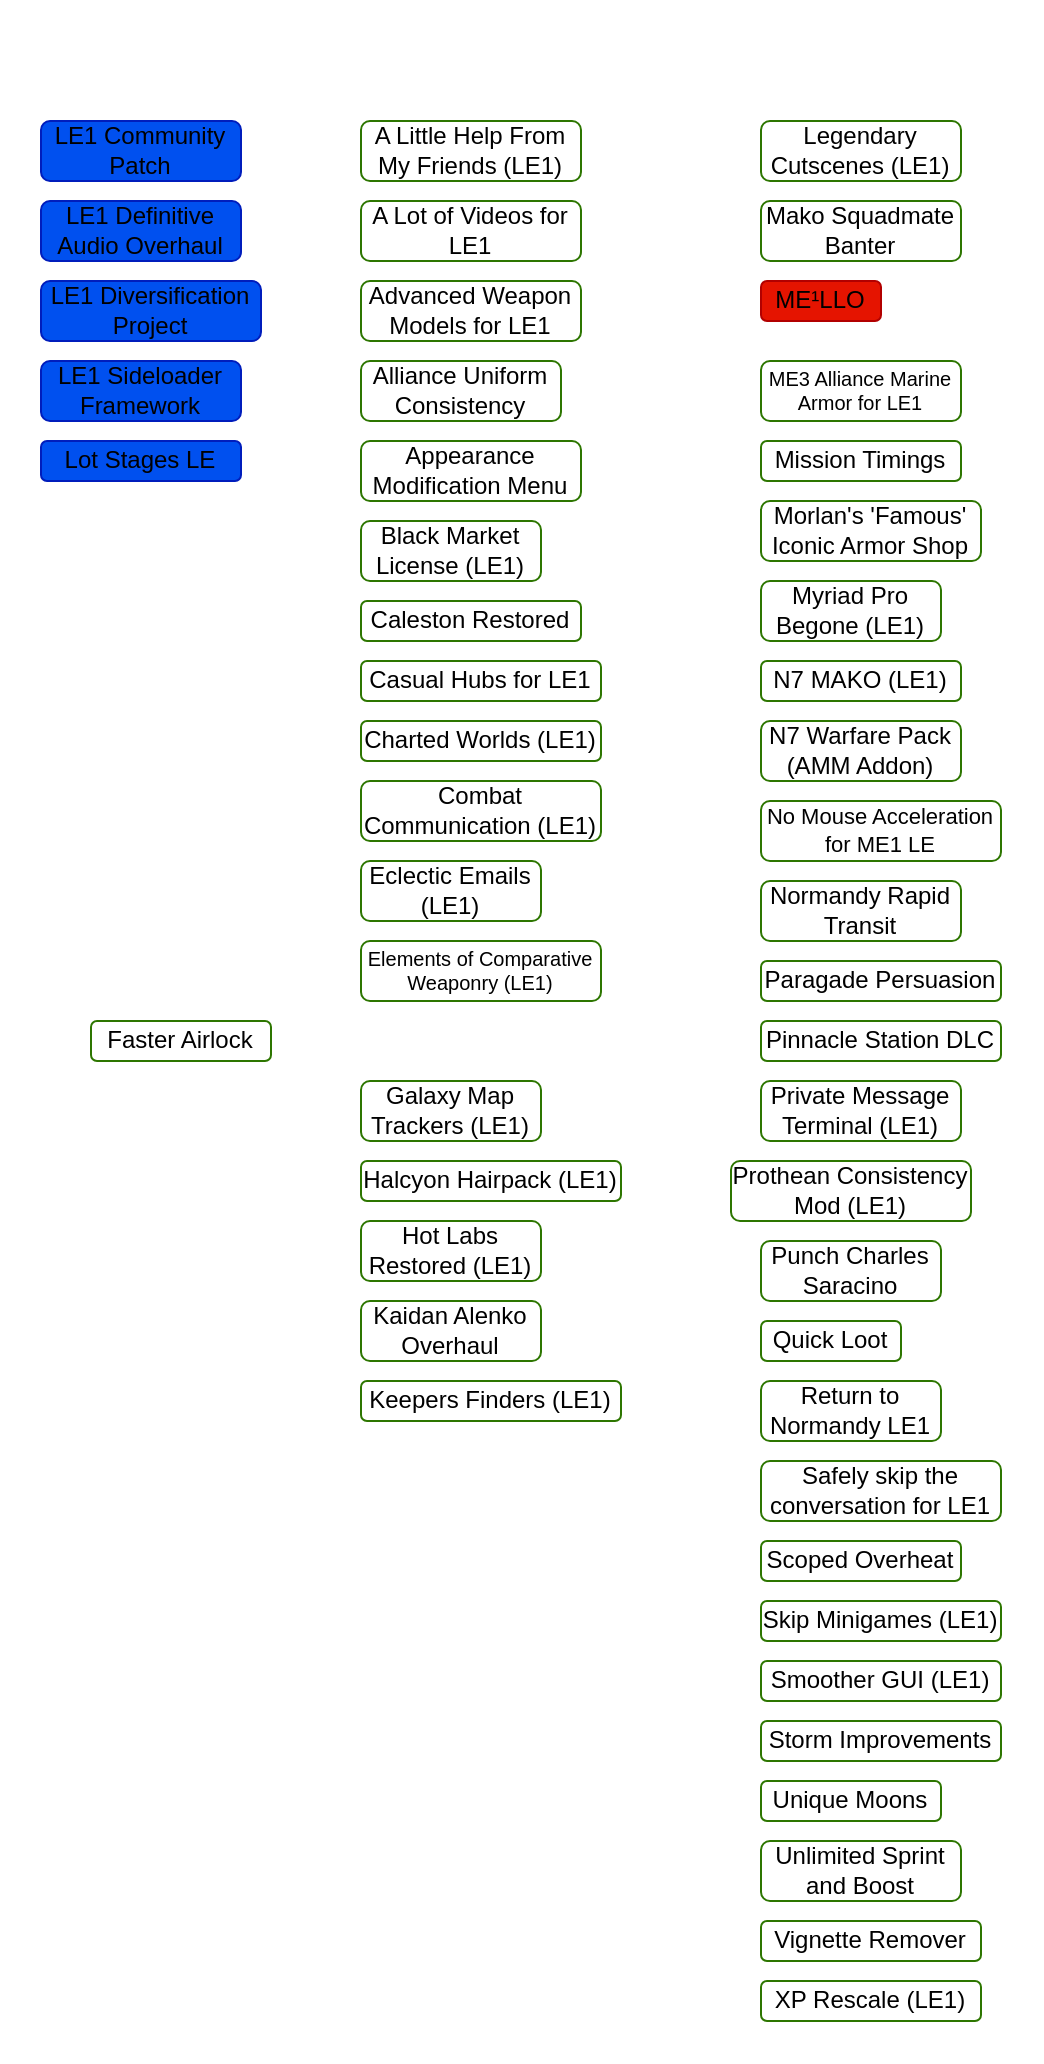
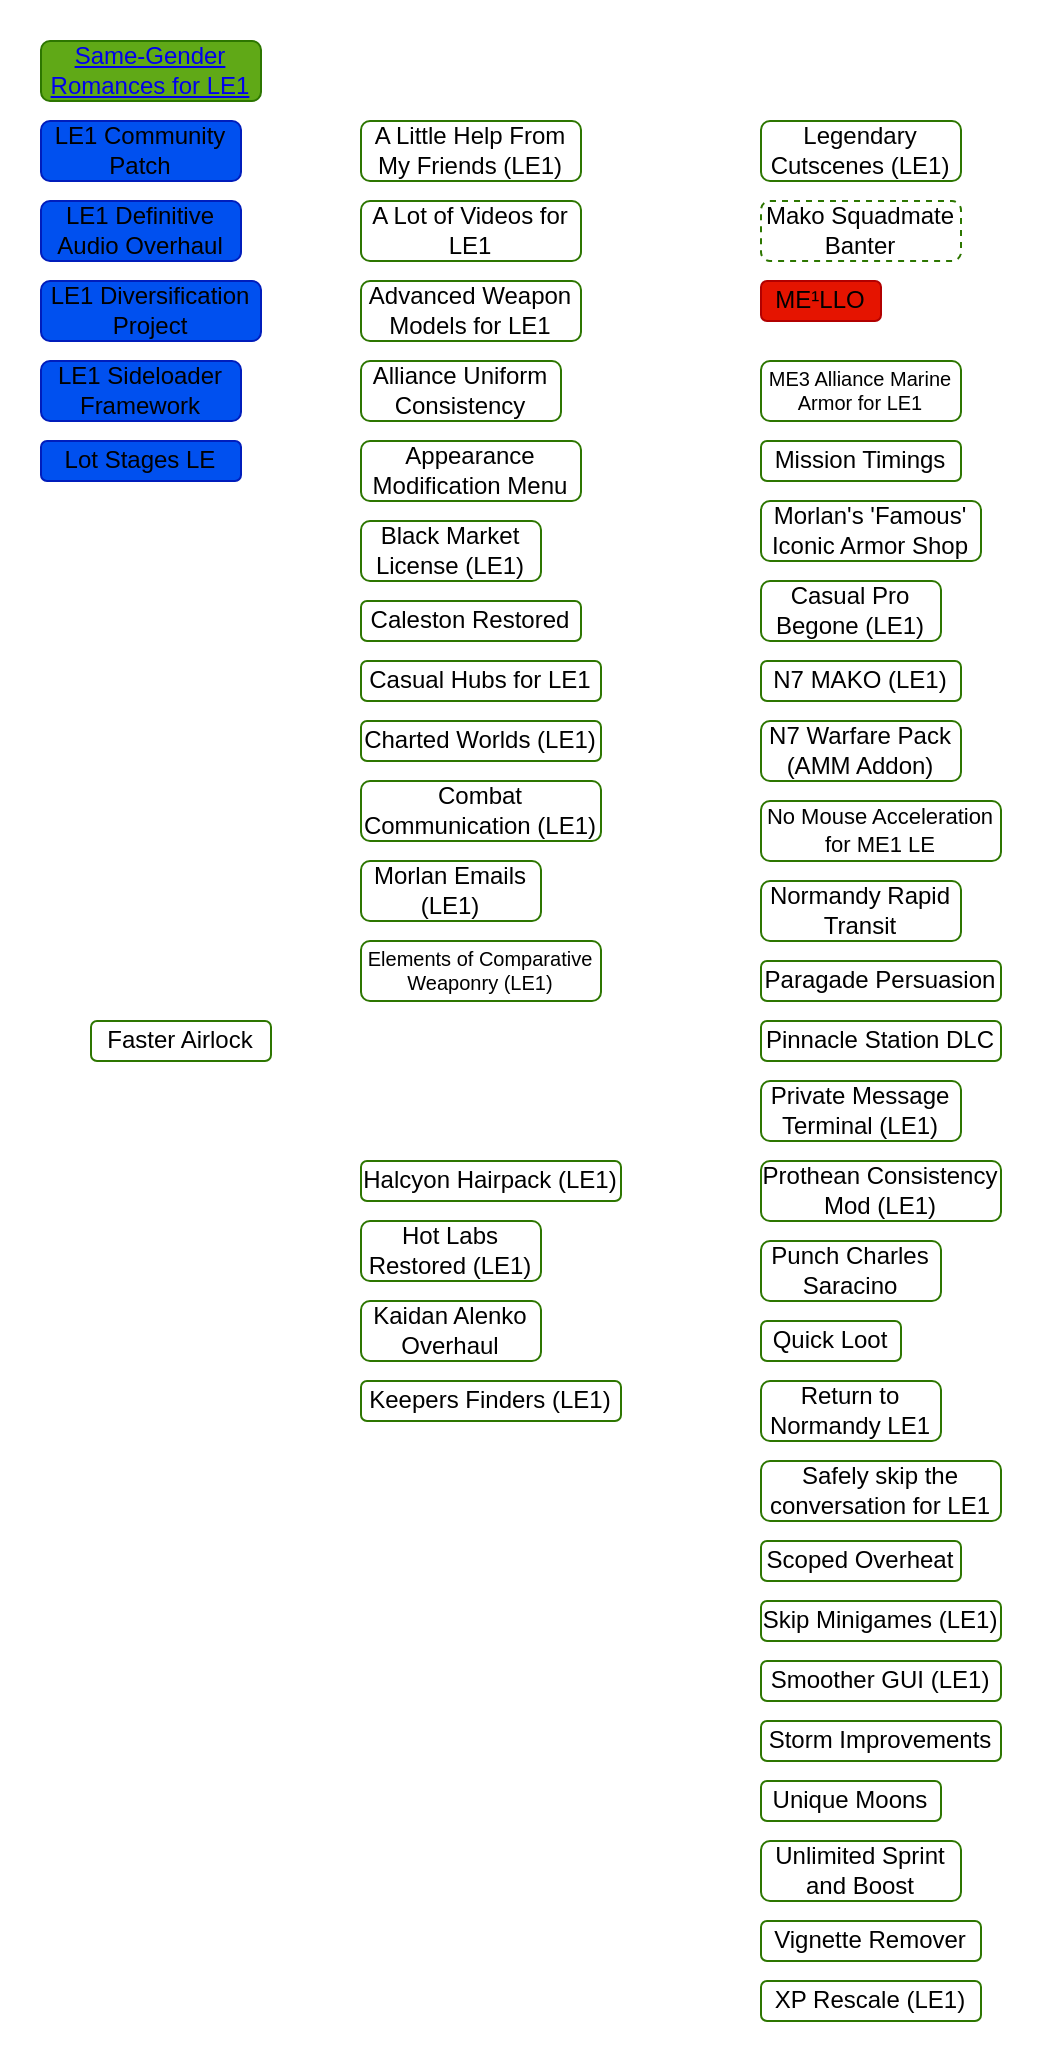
node "Same-Gender Romances for LE1": added
node "Mako Squadmate Banter": style solid -> dashed
node "Myriad Pro Begone (LE1)": label "Myriad Pro Begone (LE1)" -> "Casual Pro Begone (LE1)"
node "Eclectic Emails (LE1)": label "Eclectic Emails (LE1)" -> "Morlan Emails (LE1)"
node "Galaxy Map Trackers (LE1)": removed
node "Prothean Consistency Mod (LE1)": moved (851, 1191) -> (881, 1191)
